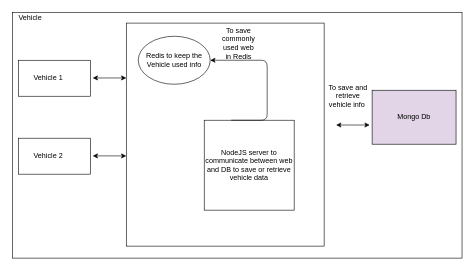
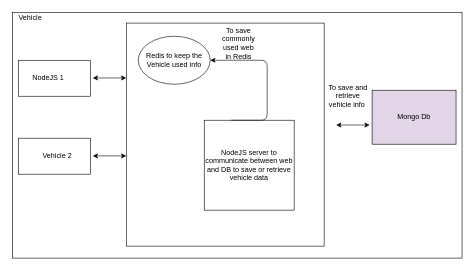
node "Vehicle 1": label "Vehicle 1" -> "NodeJS 1"
node "Vehicle 2": moved (48, 156) -> (57, 156)
